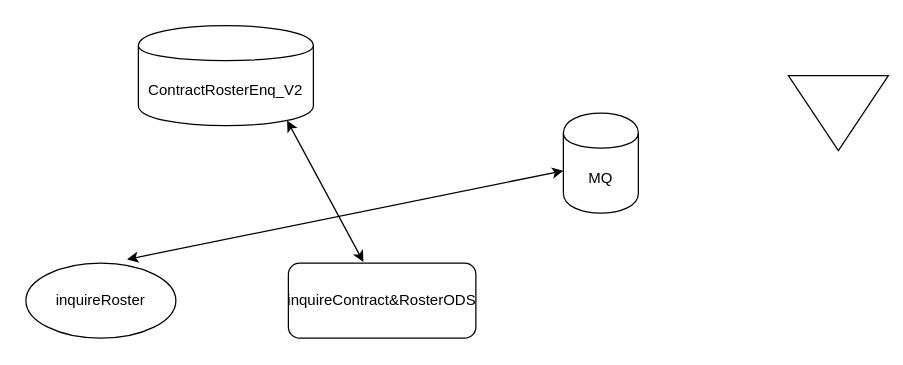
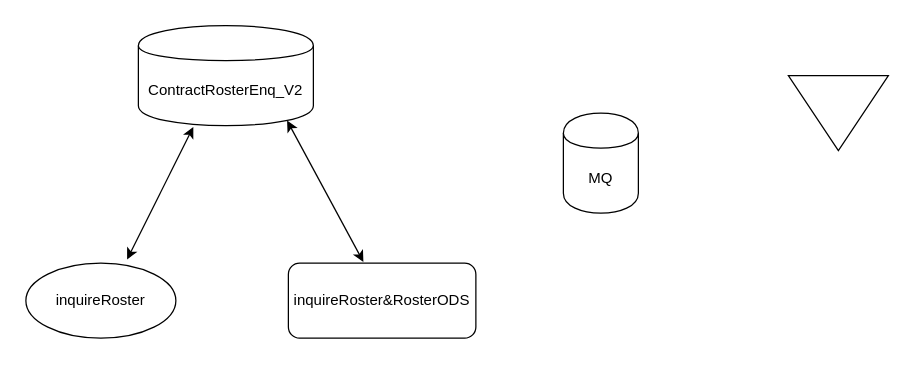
edge "MQ" -- "inquireRoster": now "ContractRosterEnq_V2" -- "inquireRoster"
node "inquireContract&RosterODS": label "inquireContract&RosterODS" -> "inquireRoster&RosterODS"
